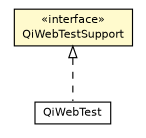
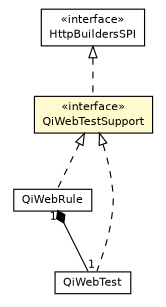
node "HttpBuildersSPI": added
node "QiWebRule": added
